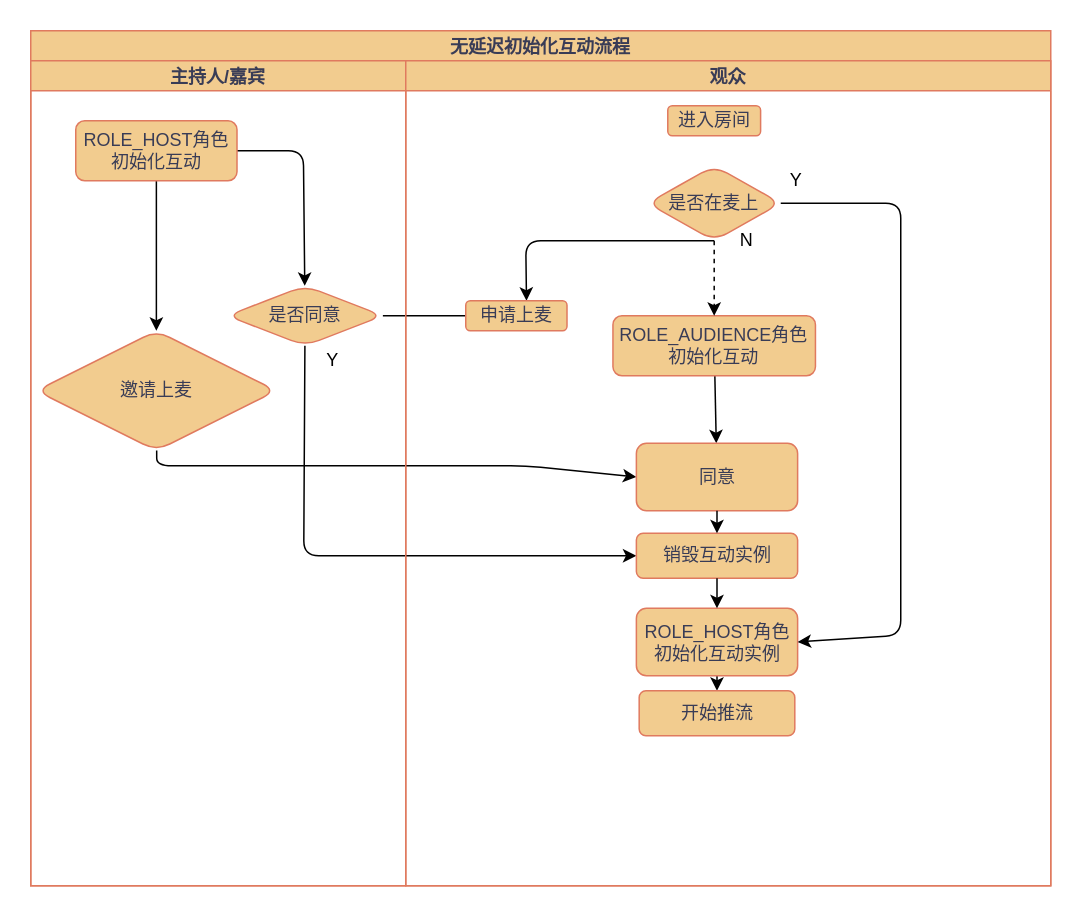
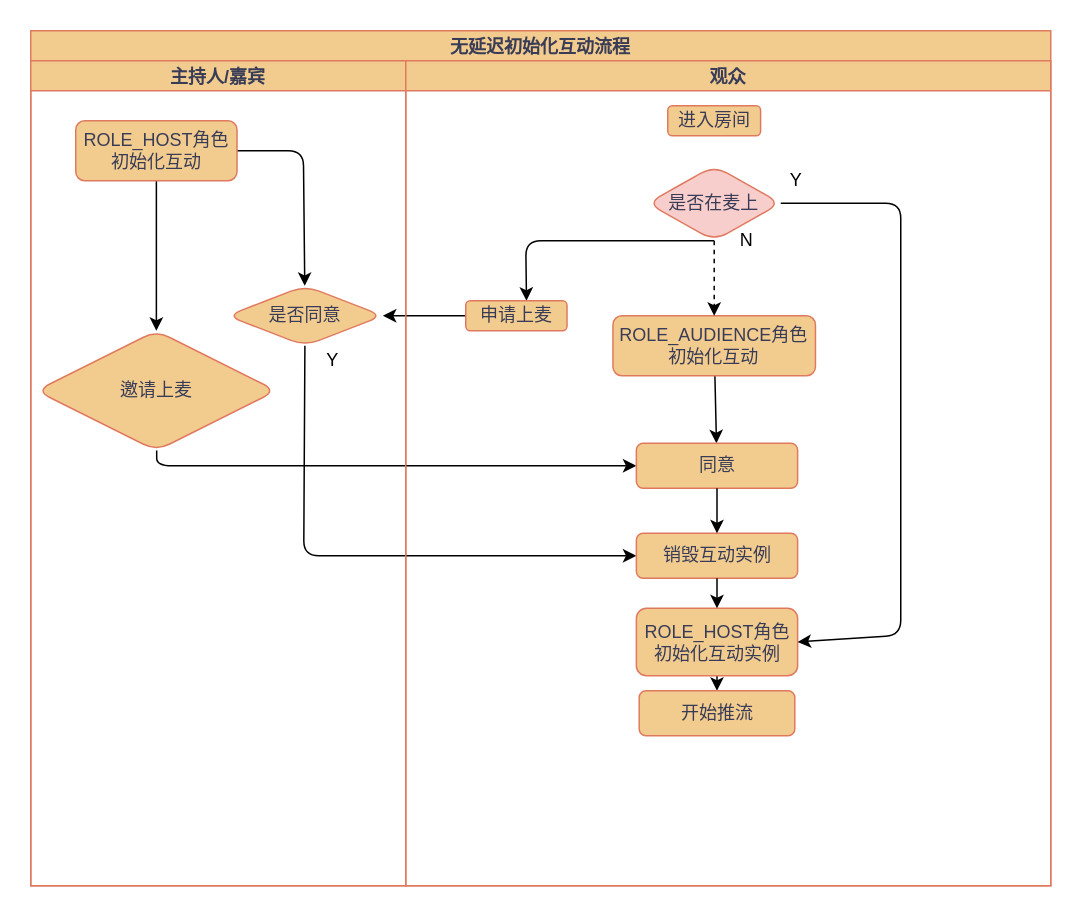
node "是否在麦上": fillcolor #f2cc8f -> #f8cecc
edge "是否同意" -- "申请上麦": arrowhead none -> classic
node "同意": size 161x68 -> 161x45
